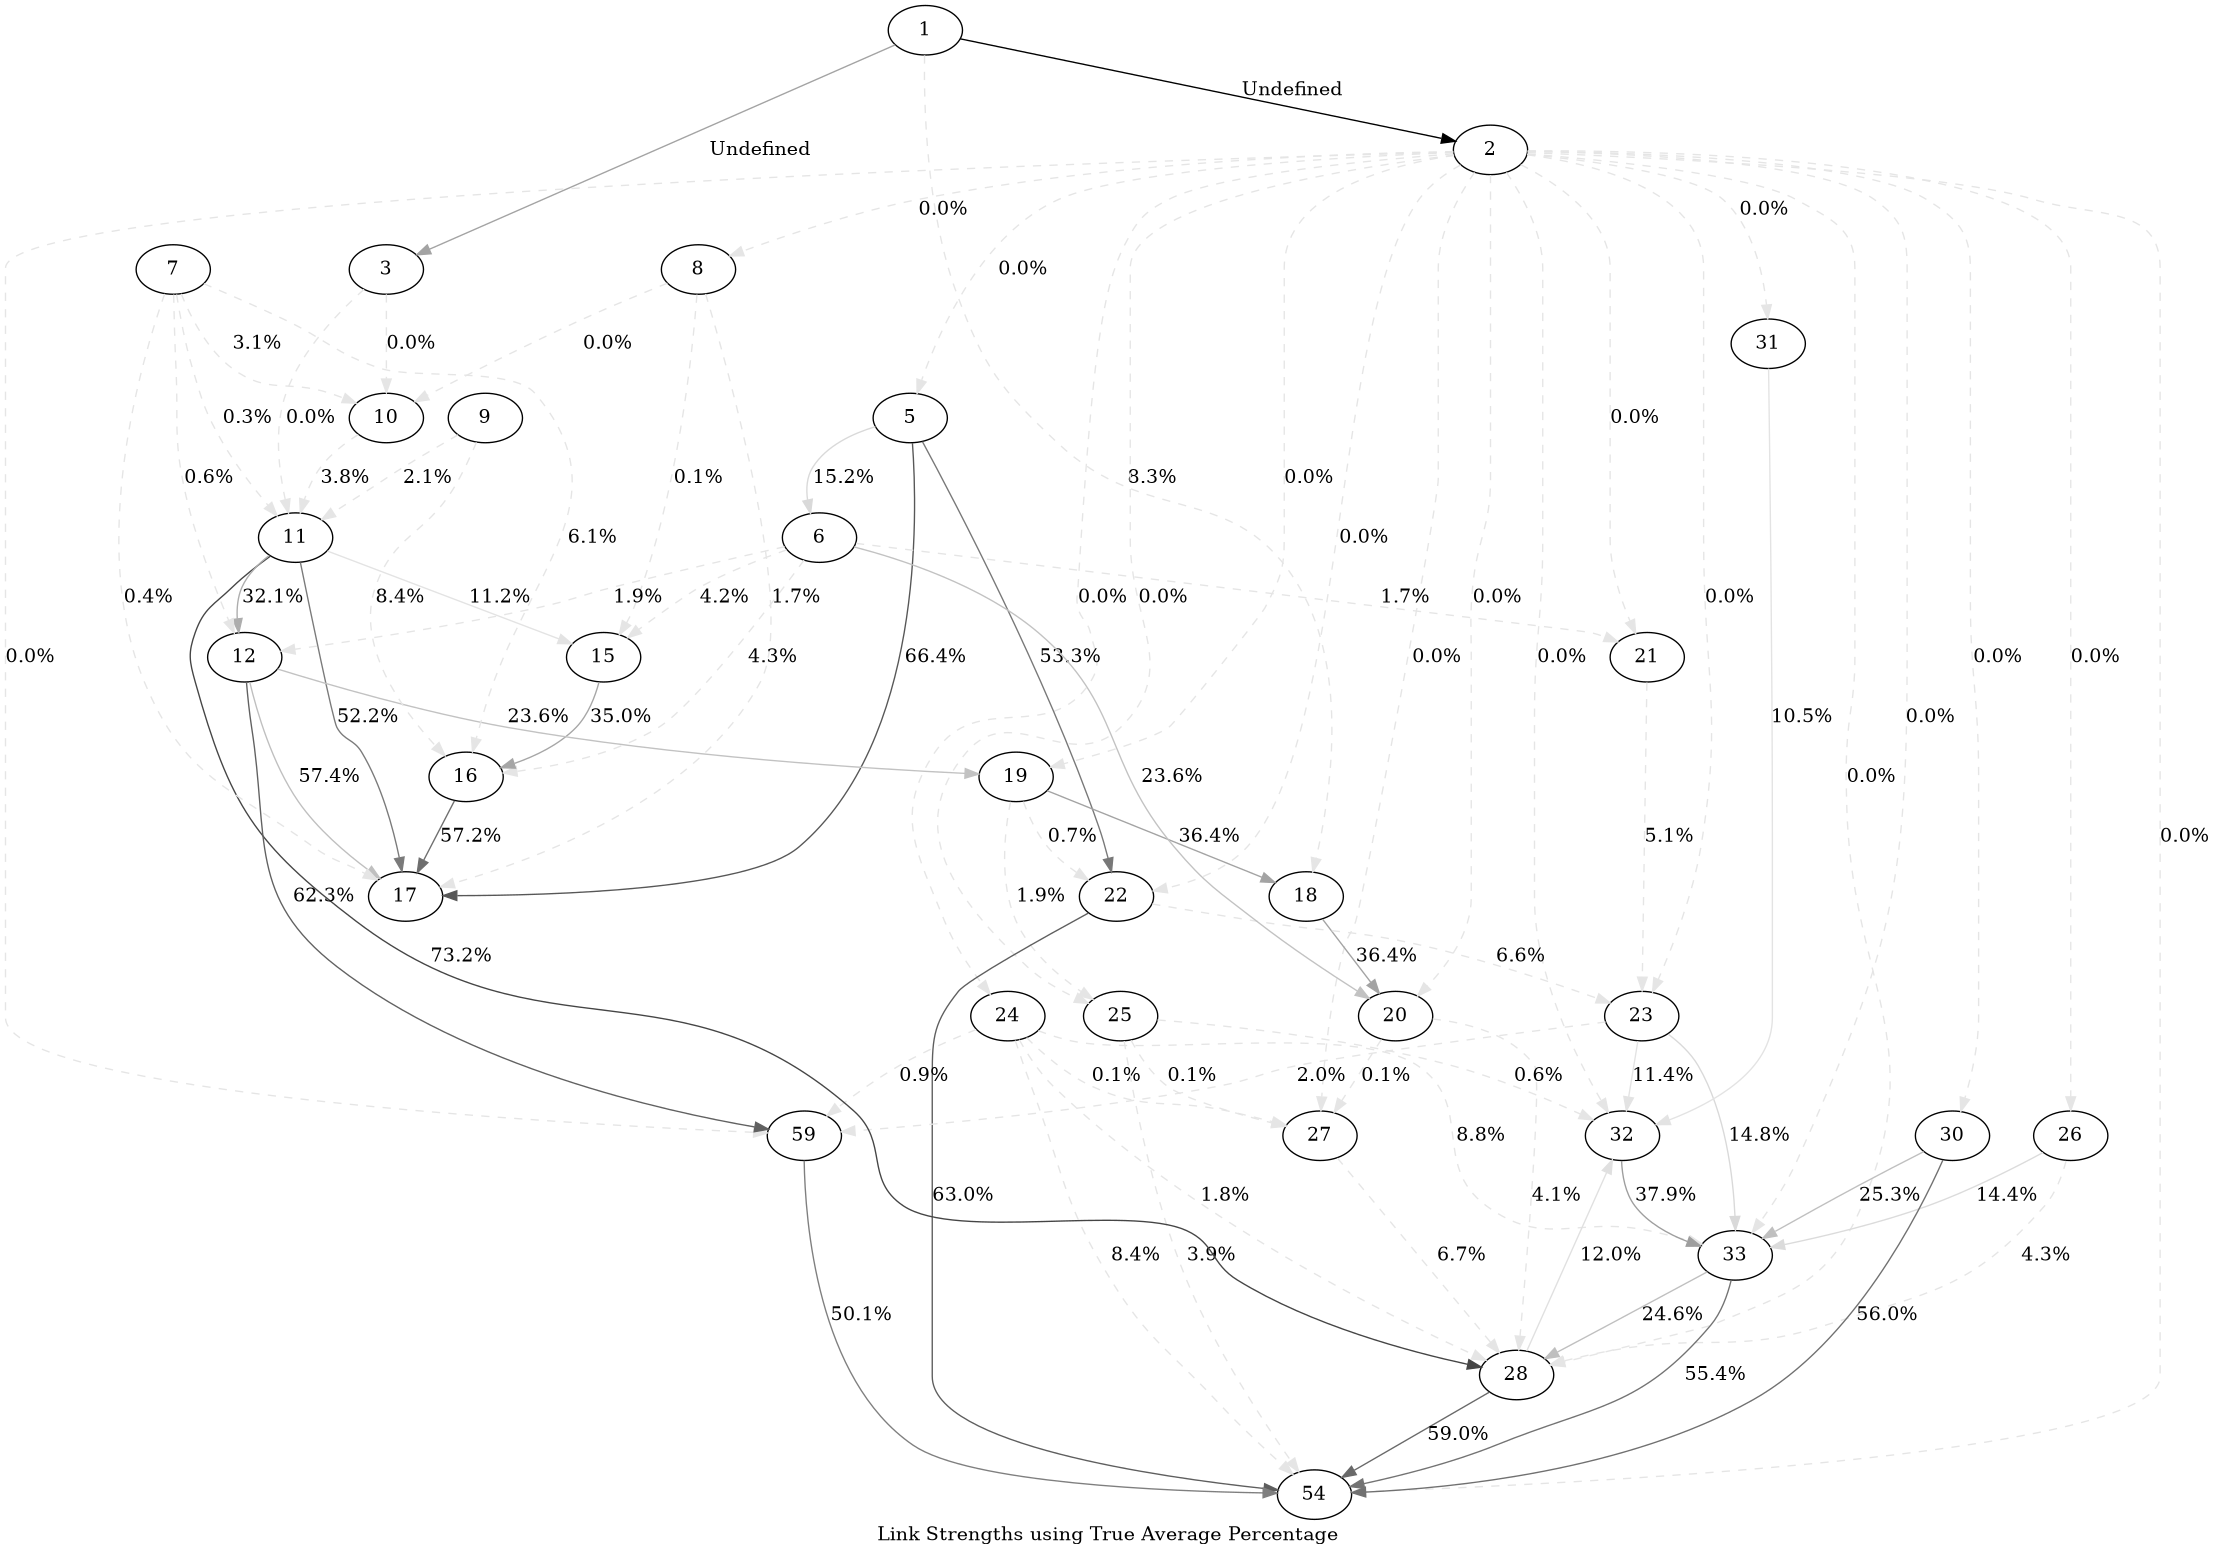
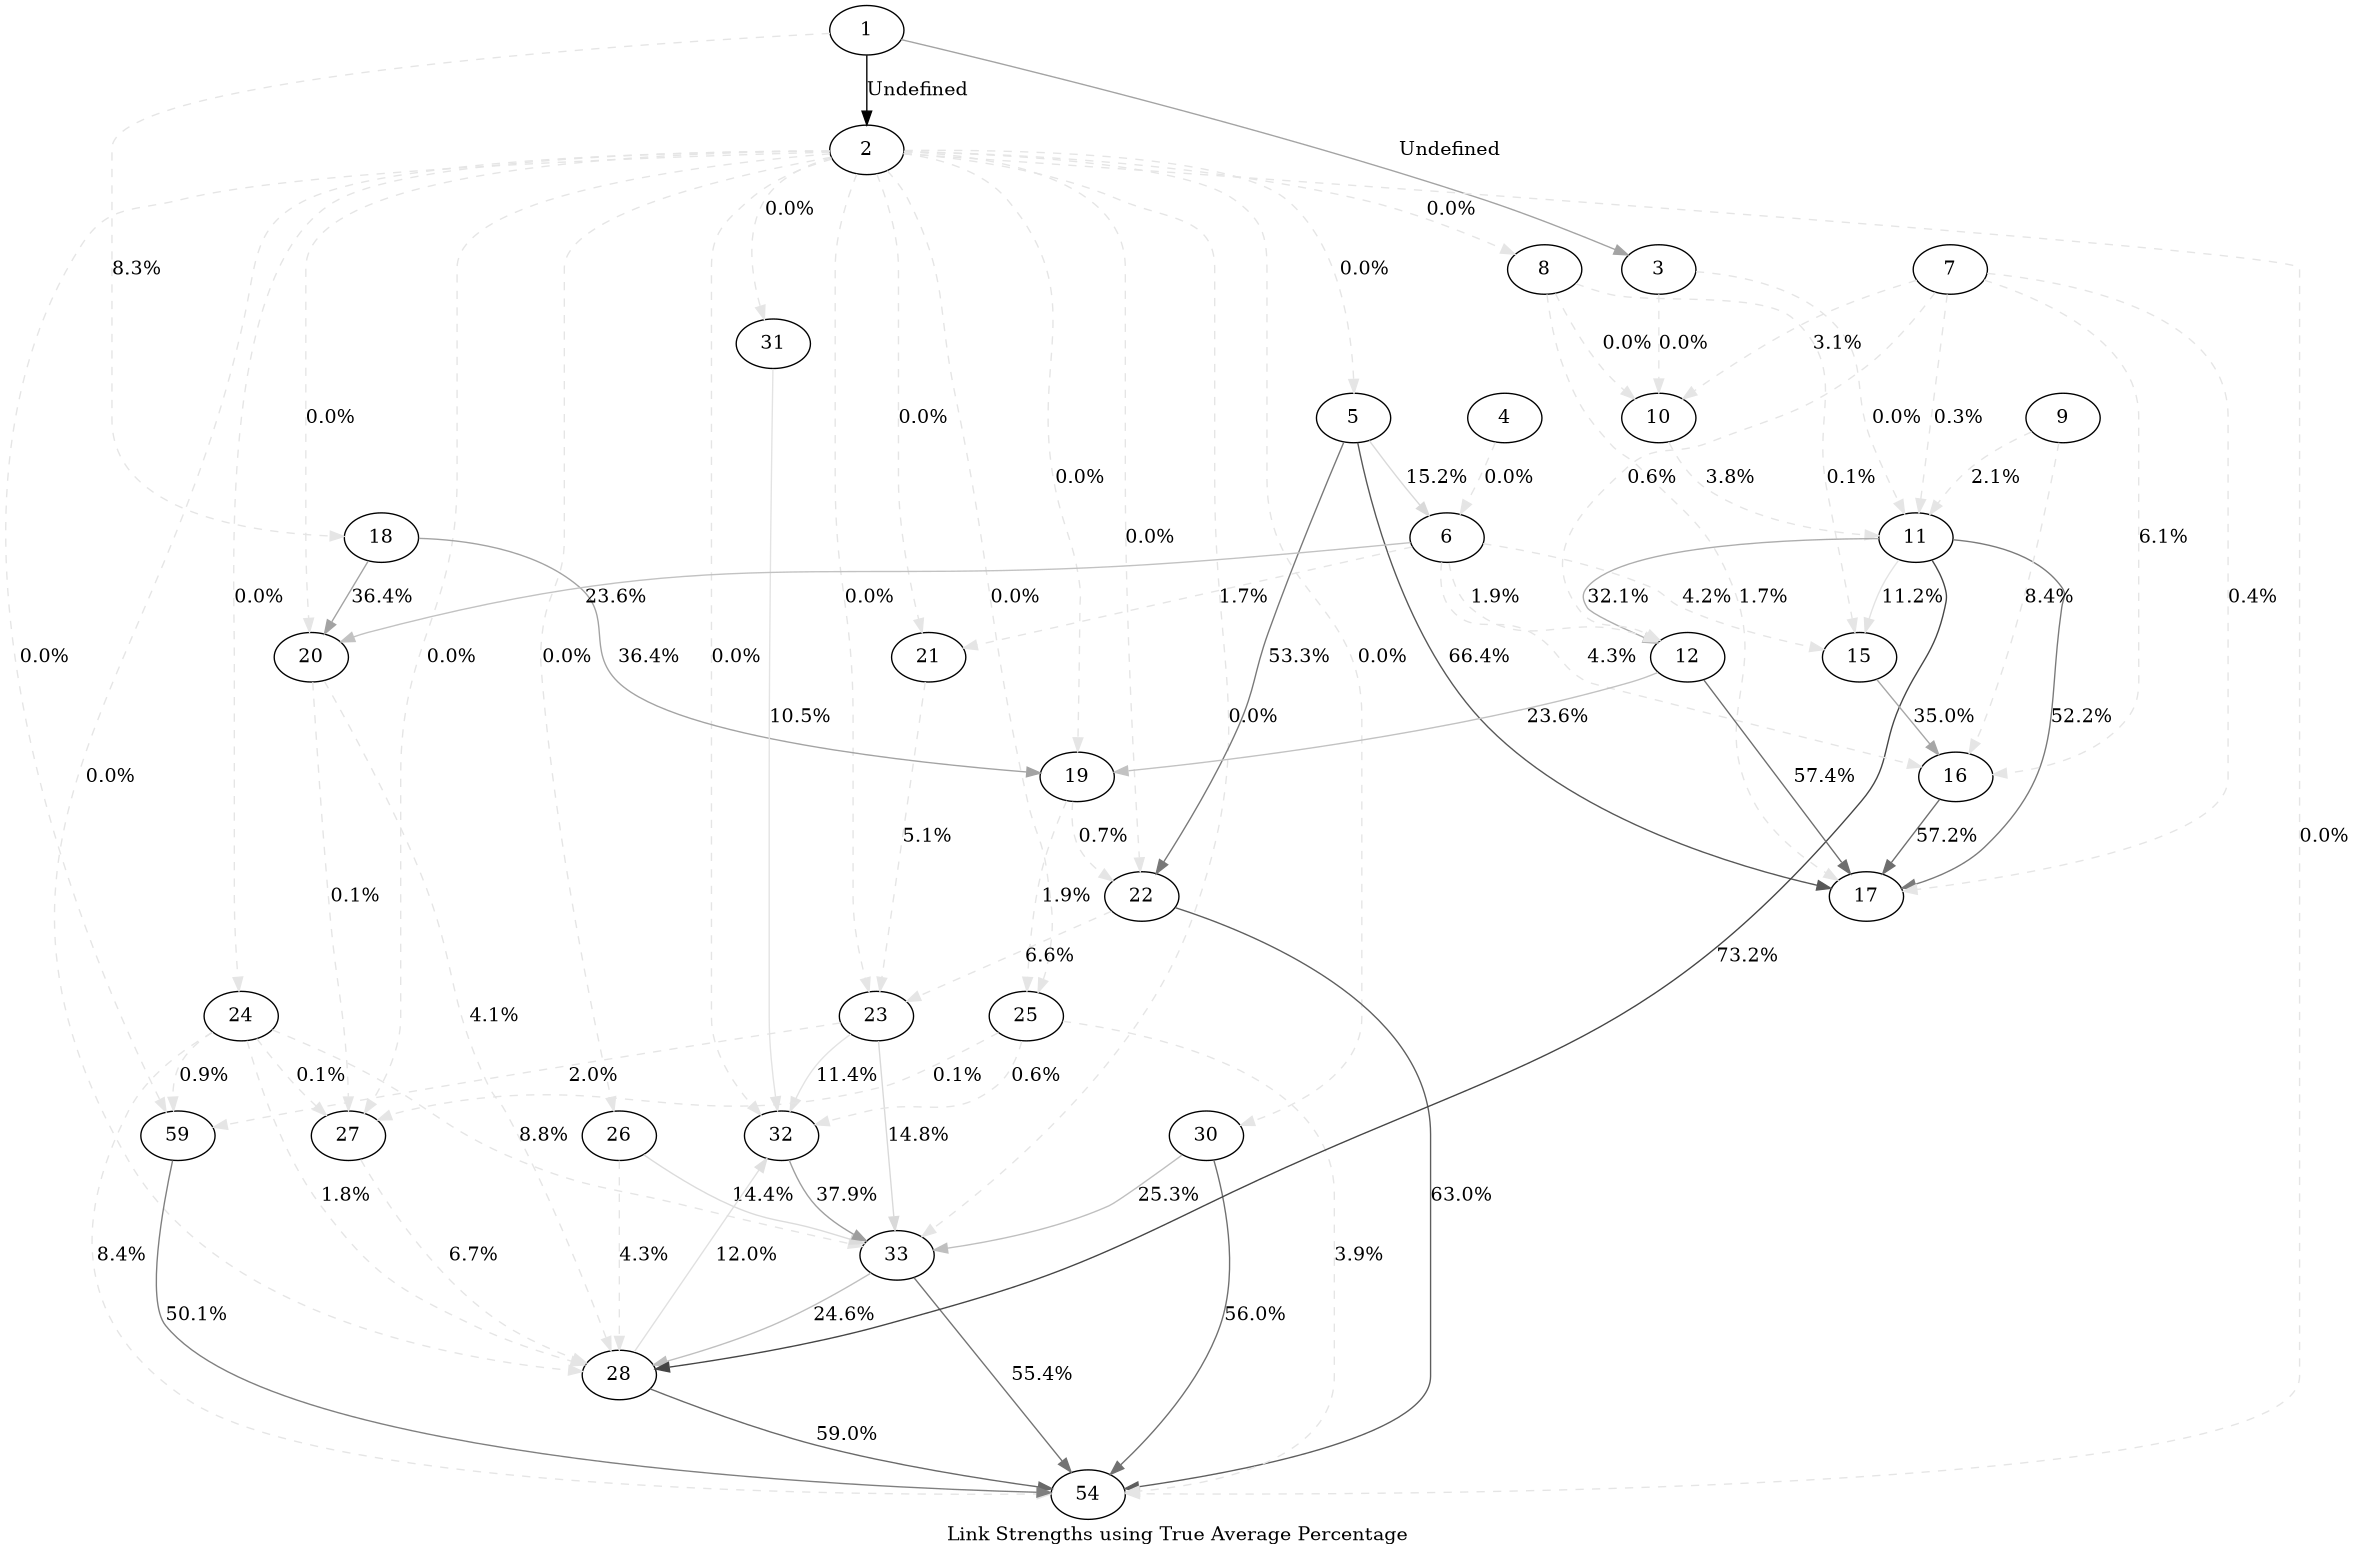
node "4": added
edge "12" -> "17": color gray75 -> gray43
edge "19" -> "18": reversed
edge "12" -> "59": removed, label "62.3%"
